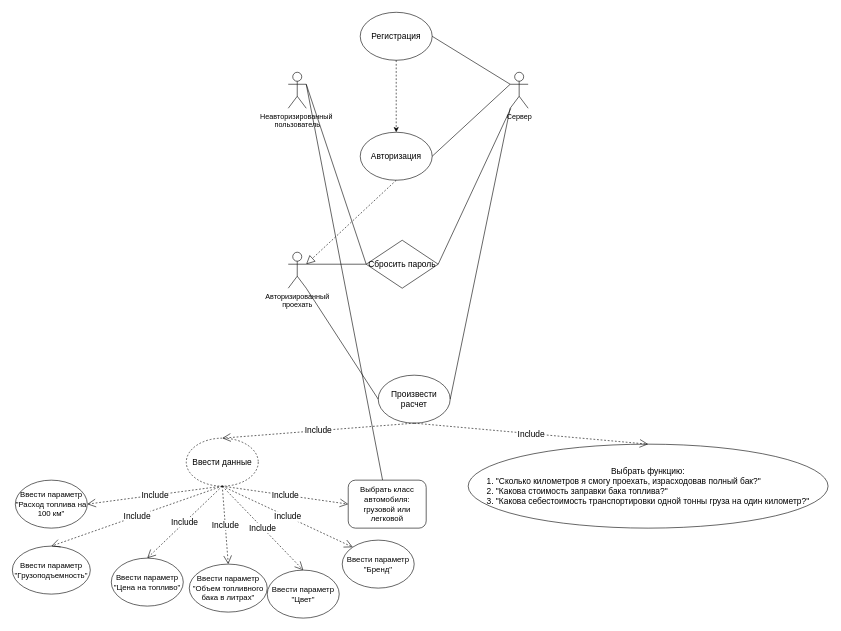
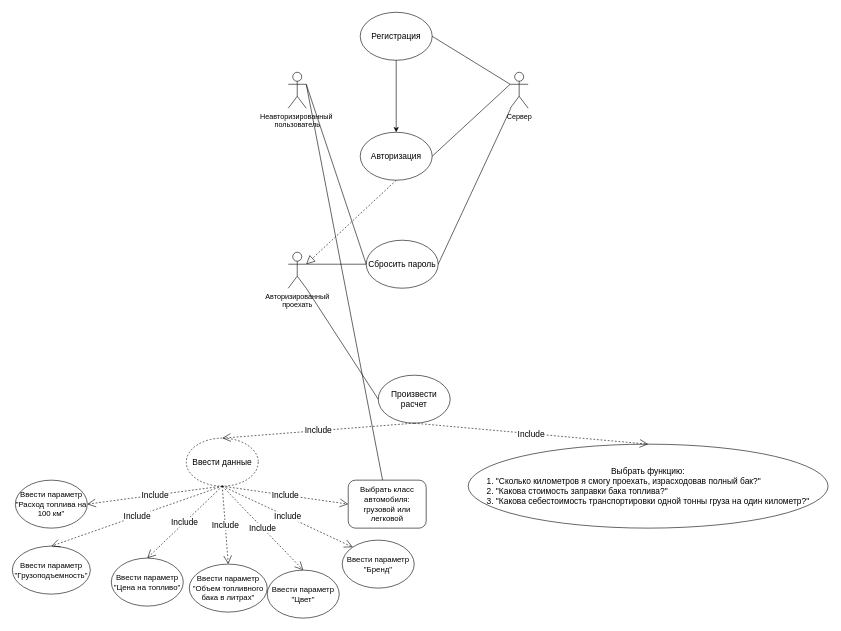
edge "Регистрация" -> "Авторизация": style dashed -> solid
edge "Сервер" -- "Произвести расчет": removed
node "Сбросить пароль": shape diamond -> ellipse
